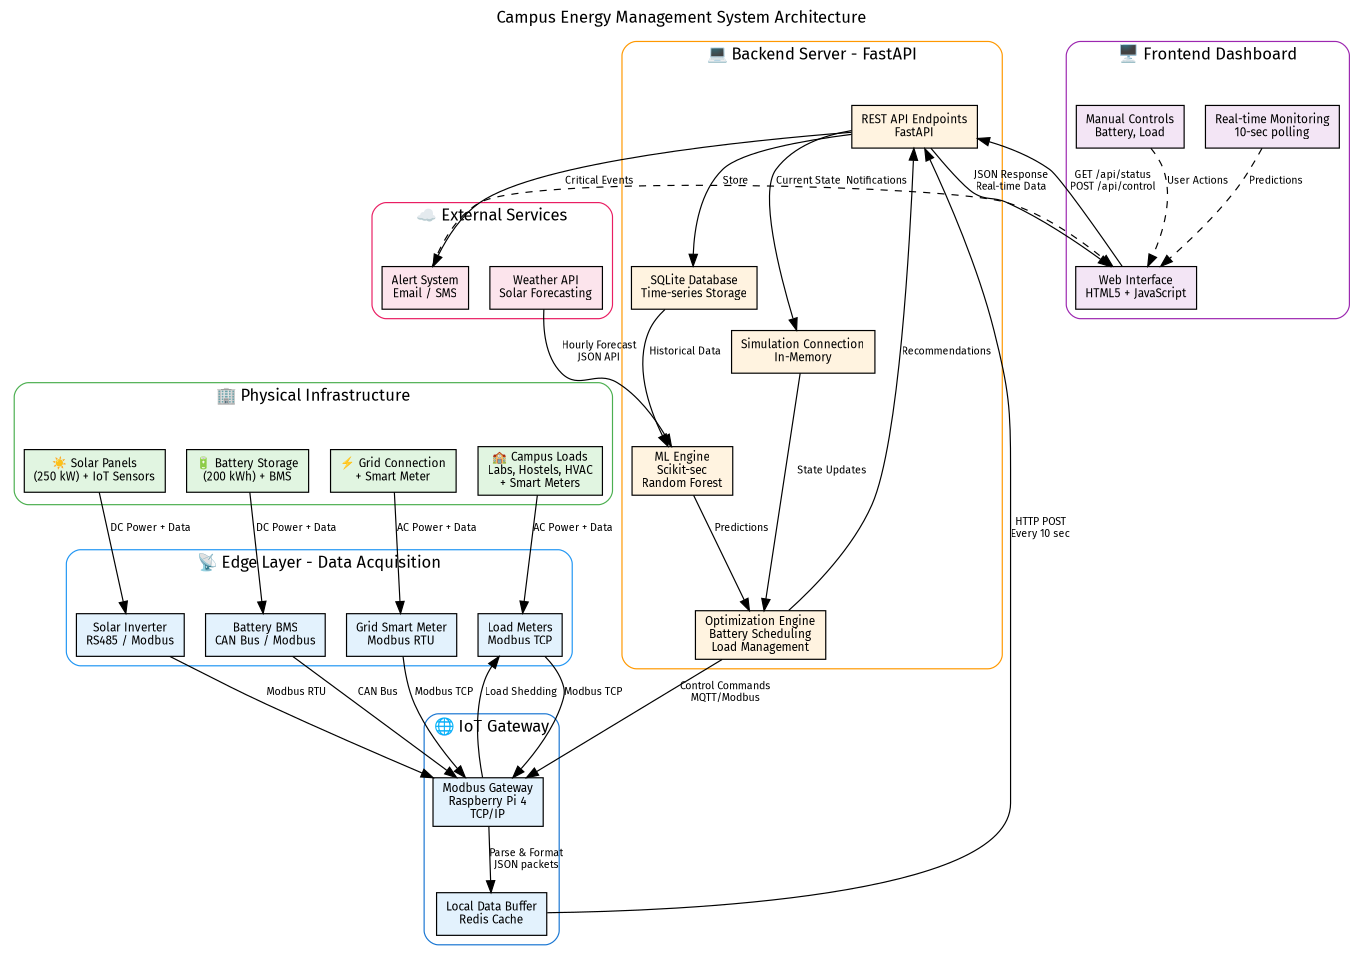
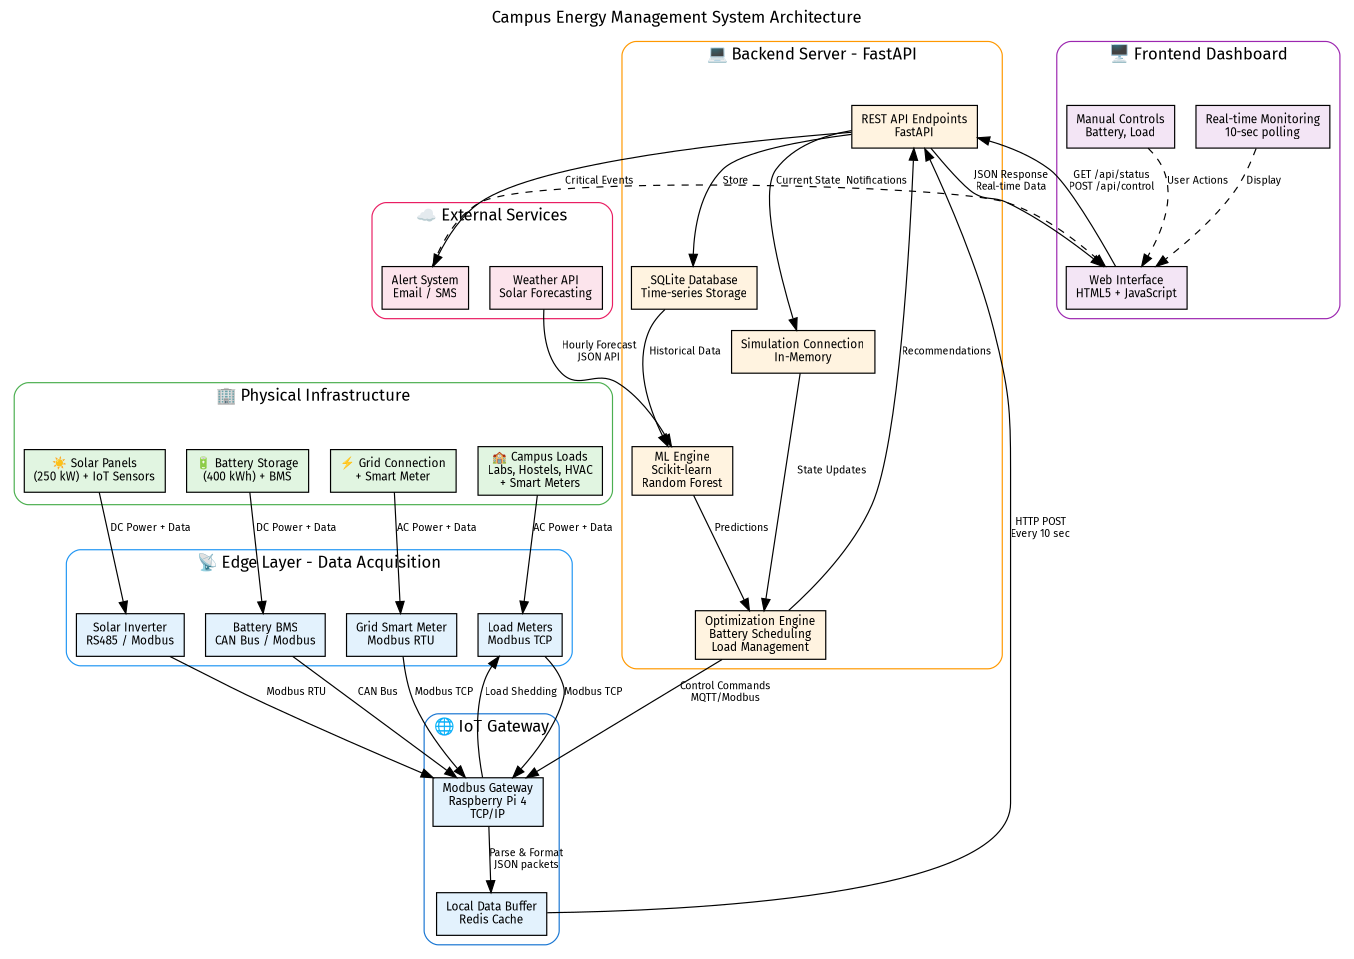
edge "Real-time Monitoring 10-sec polling" -> "Web Interface HTML5 + JavaScript": label "Predictions" -> "Display"
node "🔋 Battery Storage (200 kWh) + BMS": label "🔋 Battery Storage (200 kWh) + BMS" -> "🔋 Battery Storage (400 kWh) + BMS"
node "ML Engine Scikit-sec Random Forest": label "ML Engine Scikit-sec Random Forest" -> "ML Engine Scikit-learn Random Forest"
